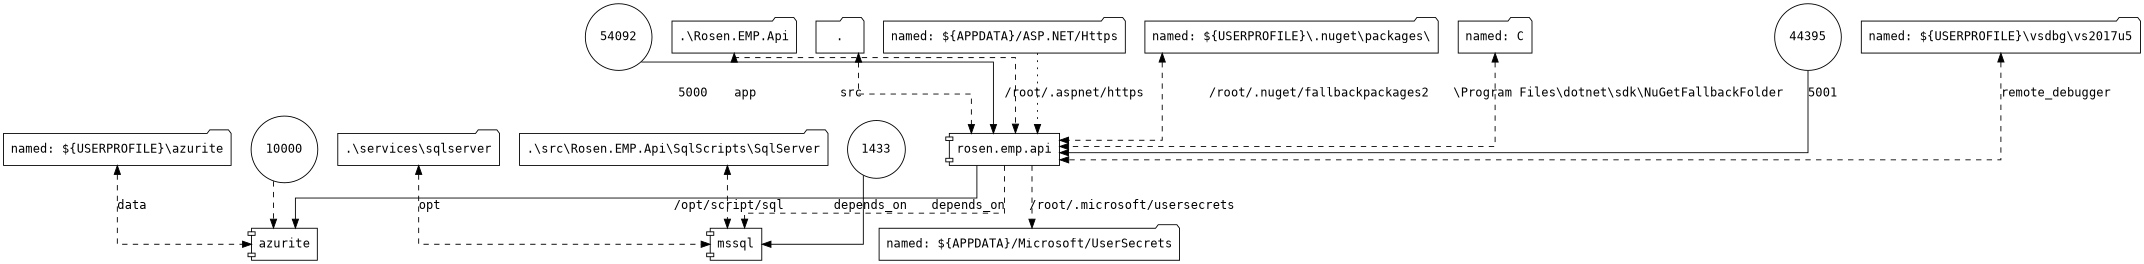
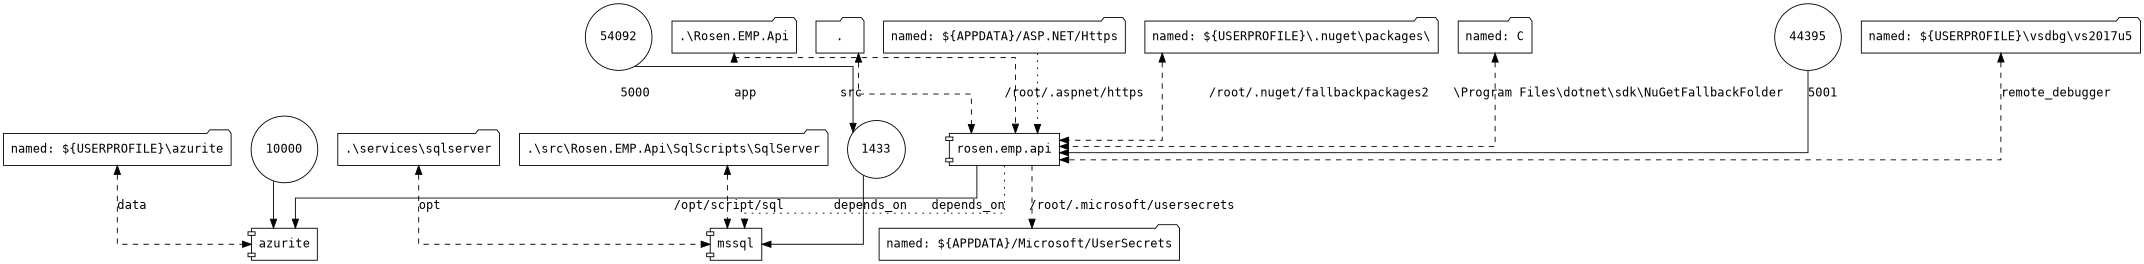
edge "54092" -> "rosen.emp.api": now "54092" -> "1433"
edge "10000" -> "azurite": style dashed -> solid
edge "rosen.emp.api" -> "mssql": style dashed -> dotted
